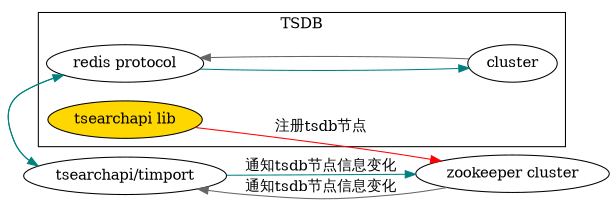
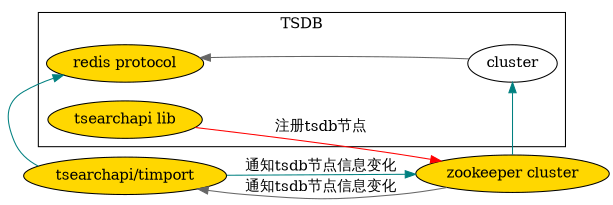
node "redis protocol": fillcolor white -> gold
edge "redis protocol" -> "cluster": now "zookeeper cluster" -> "cluster"
edge "redis protocol" -> "tsearchapi/timport": removed
node "zookeeper cluster": fillcolor white -> gold
node "tsearchapi/timport": fillcolor white -> gold
